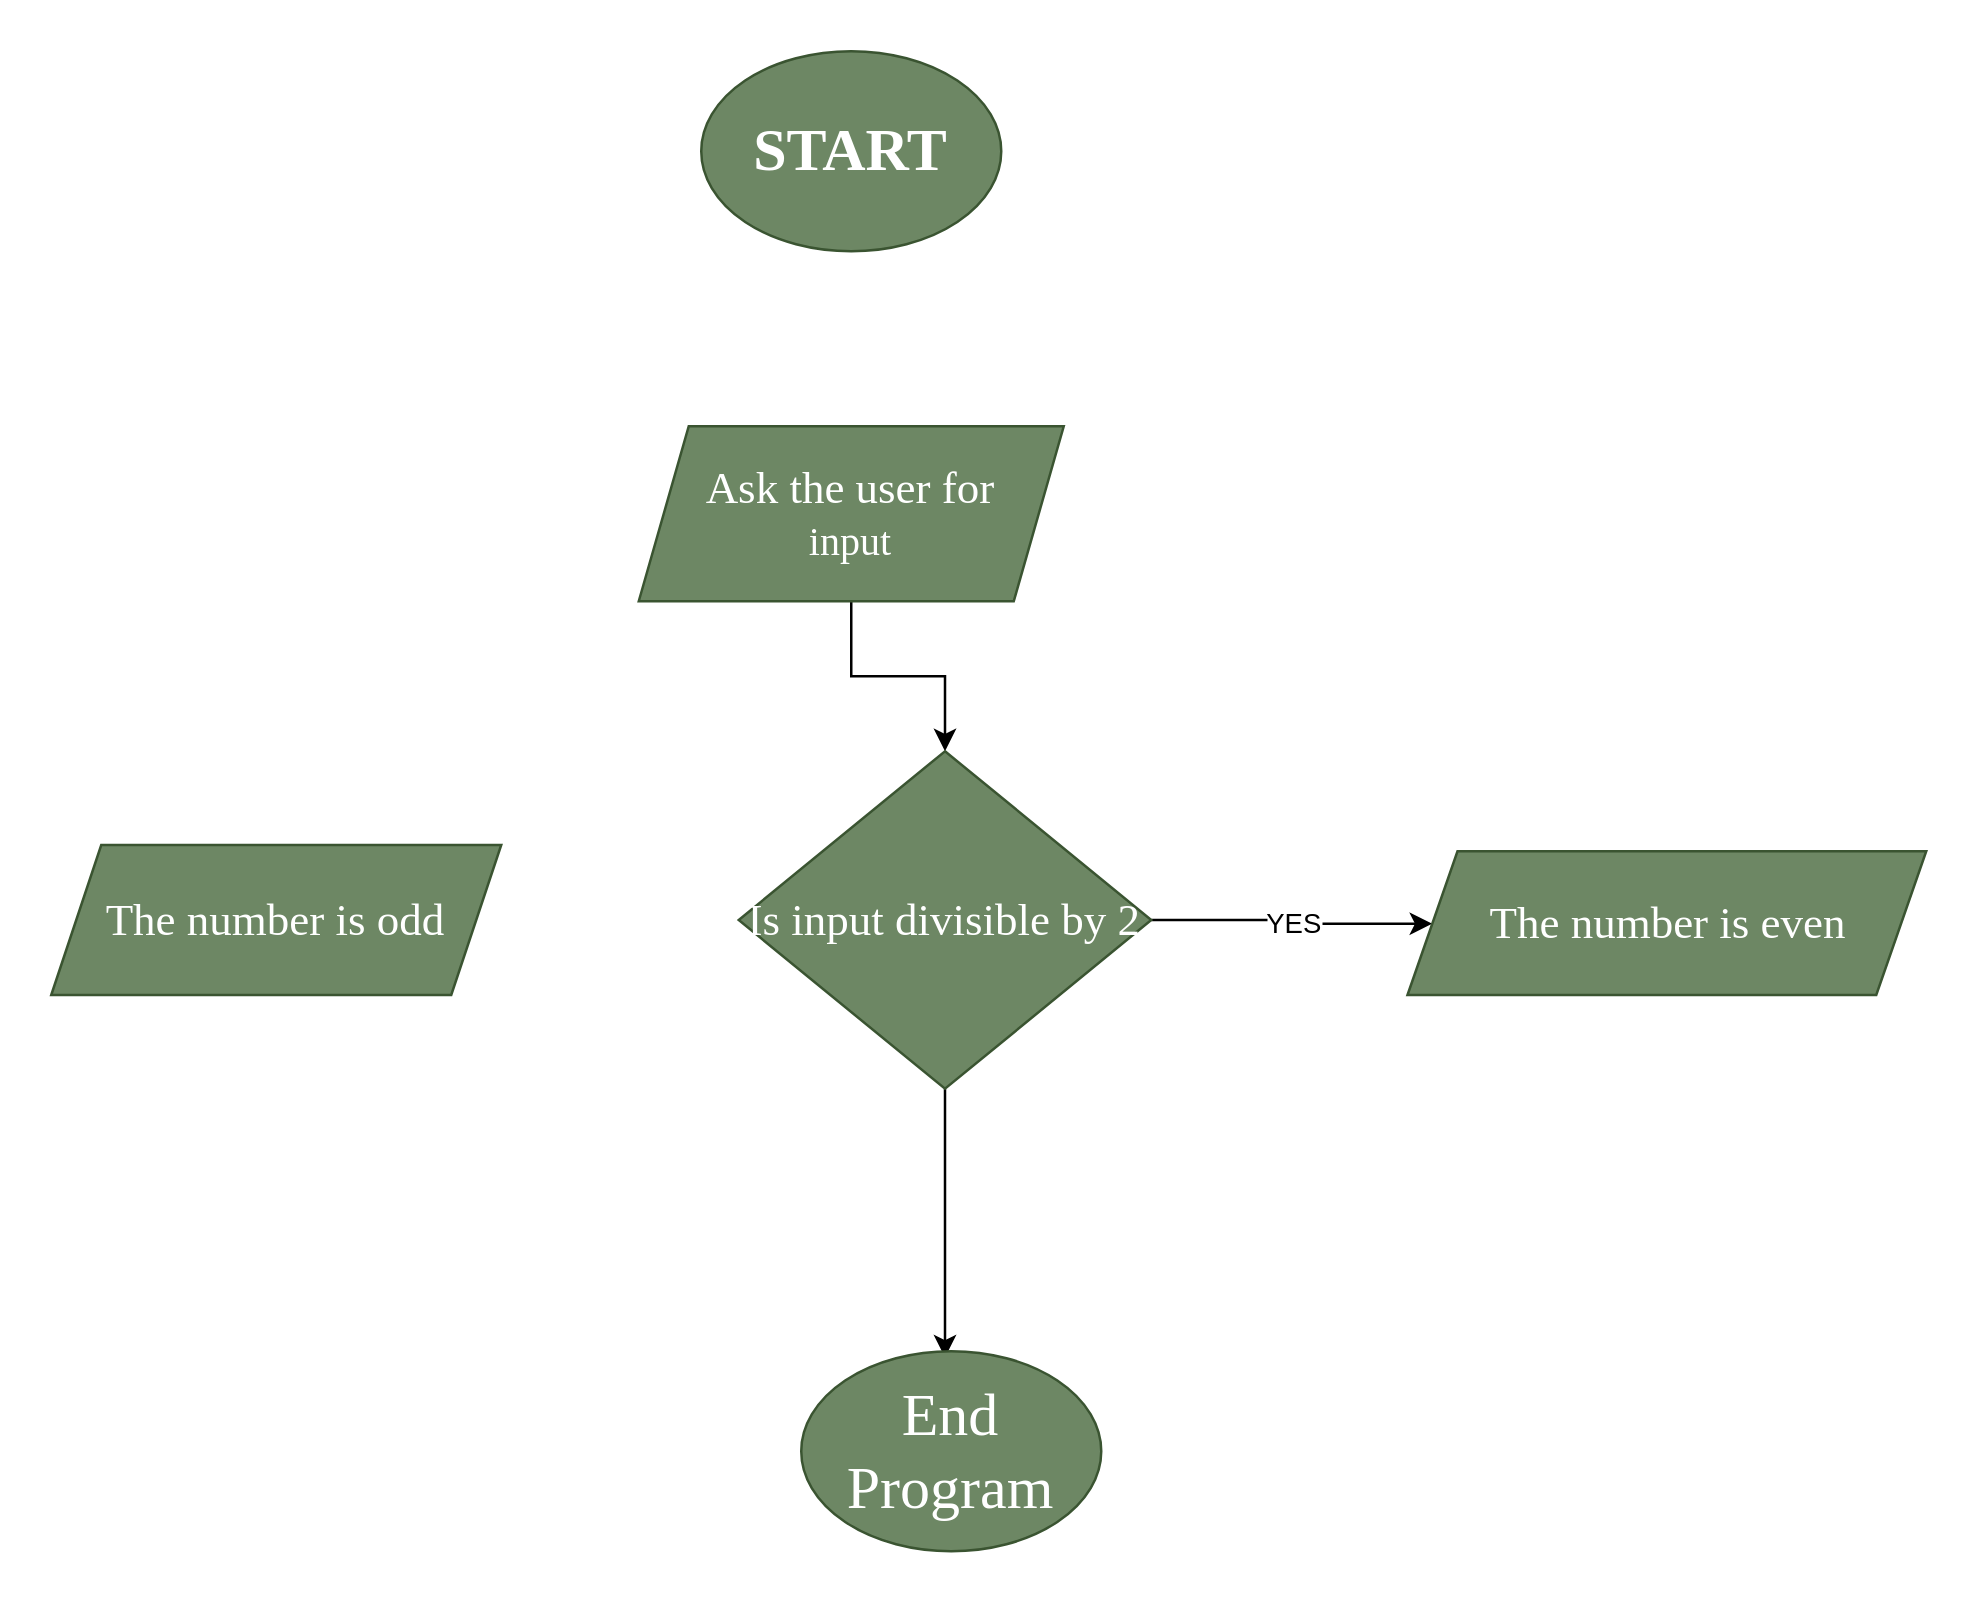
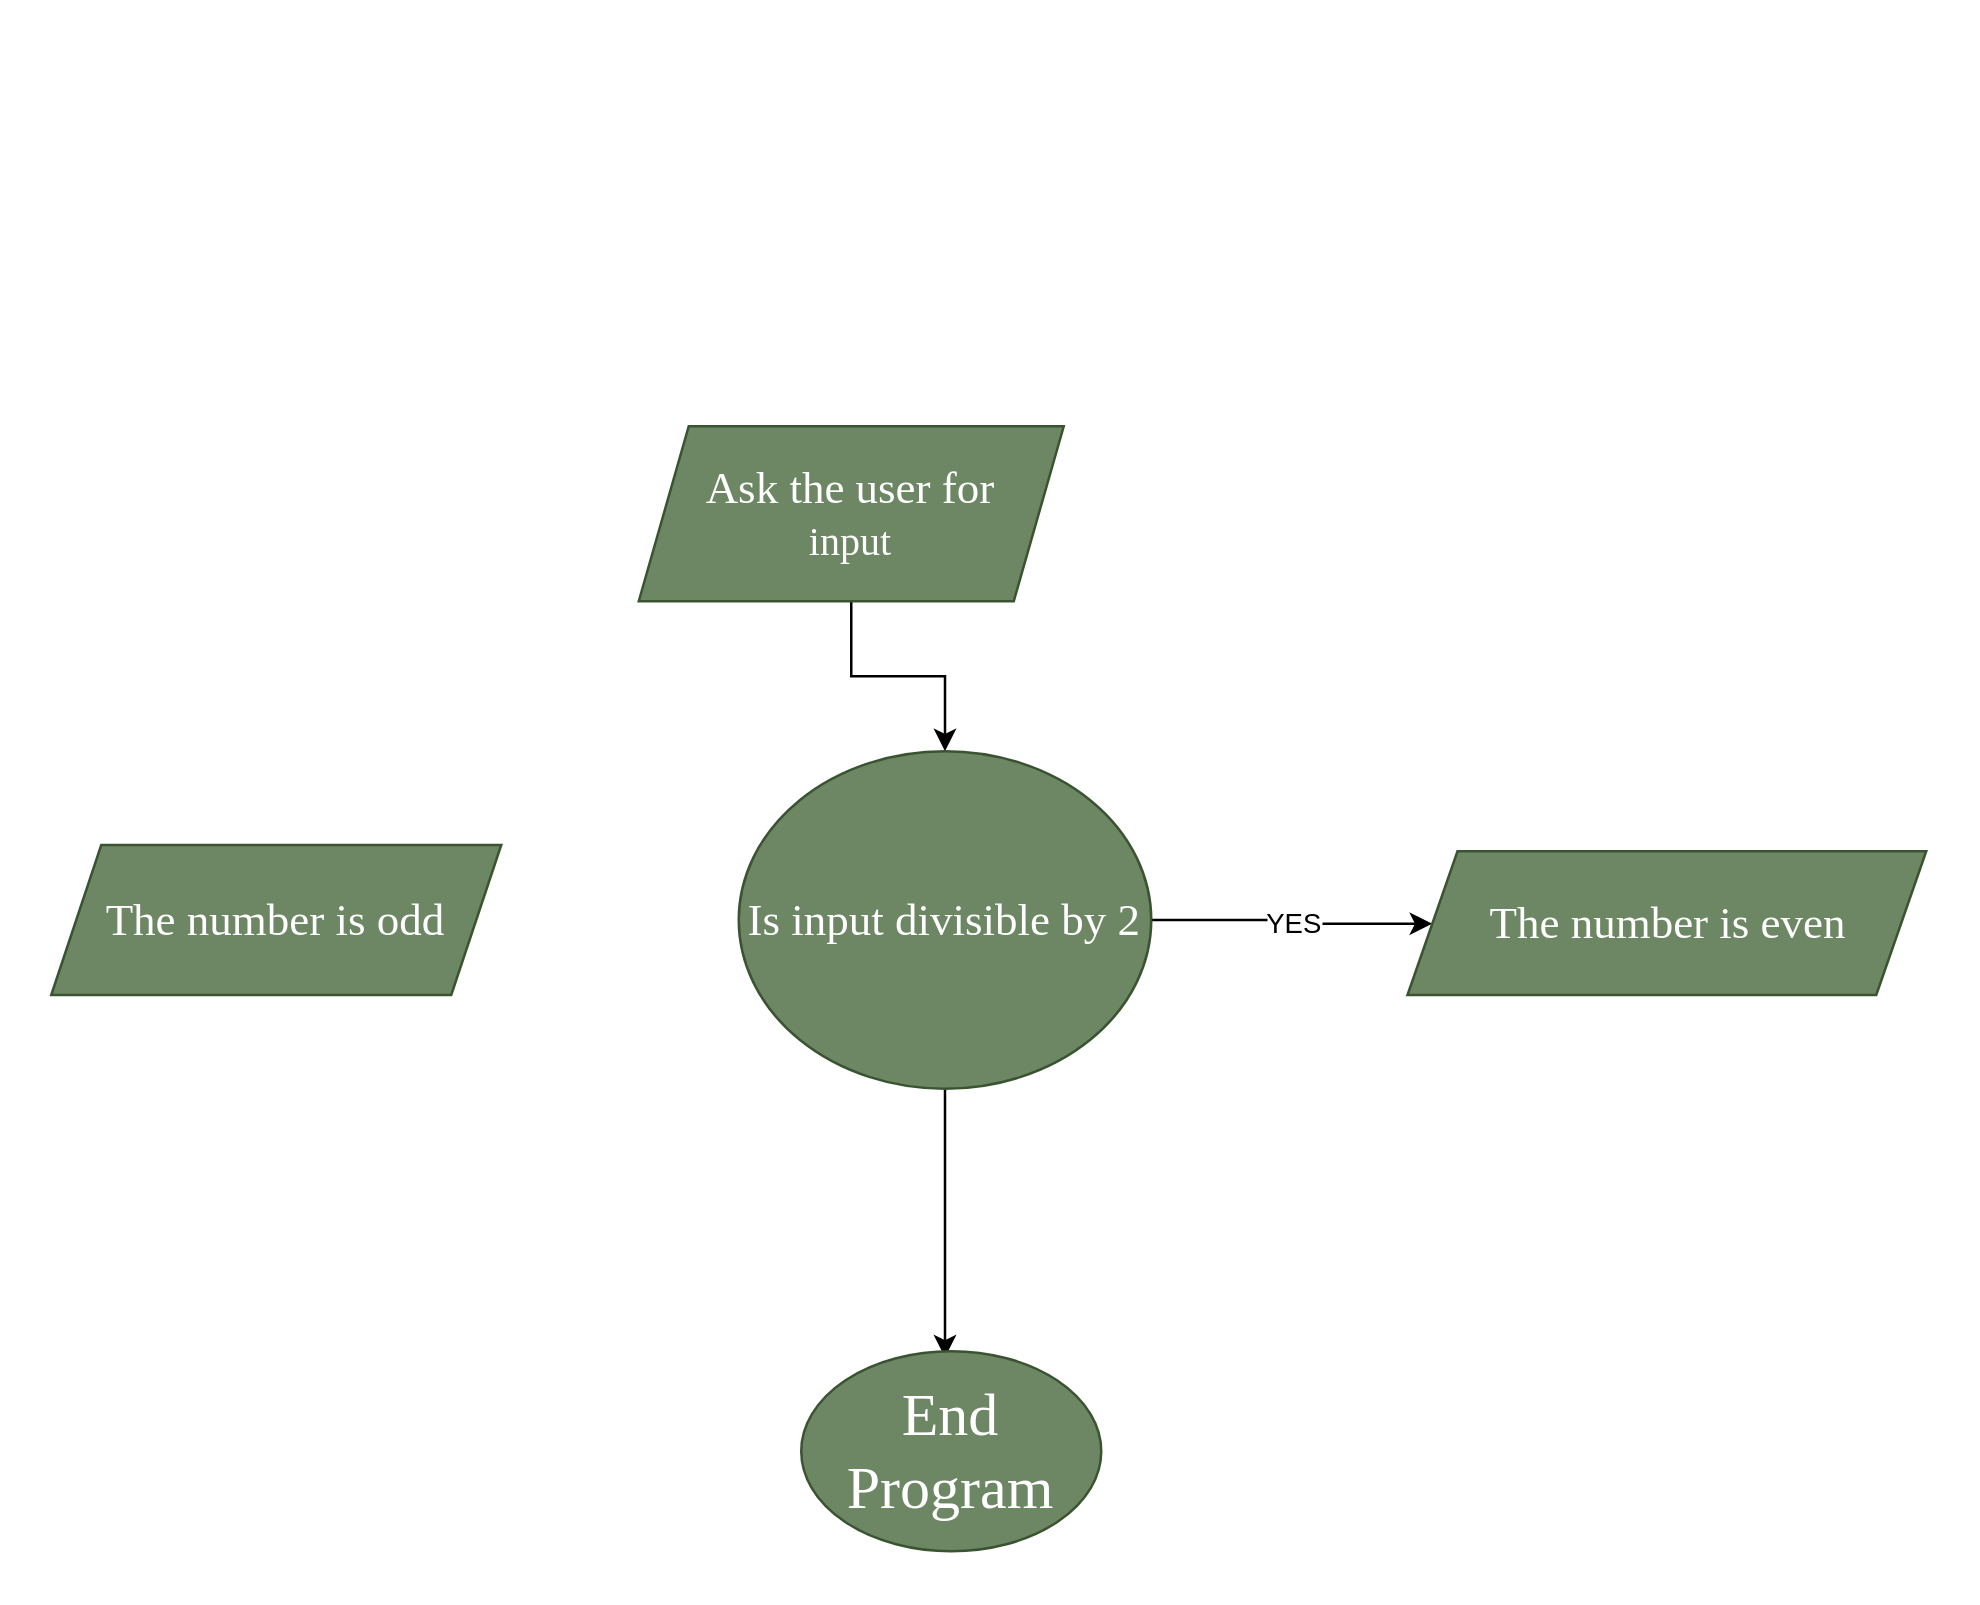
node "START": removed
node "Is input divisible by 2": shape diamond -> ellipse
